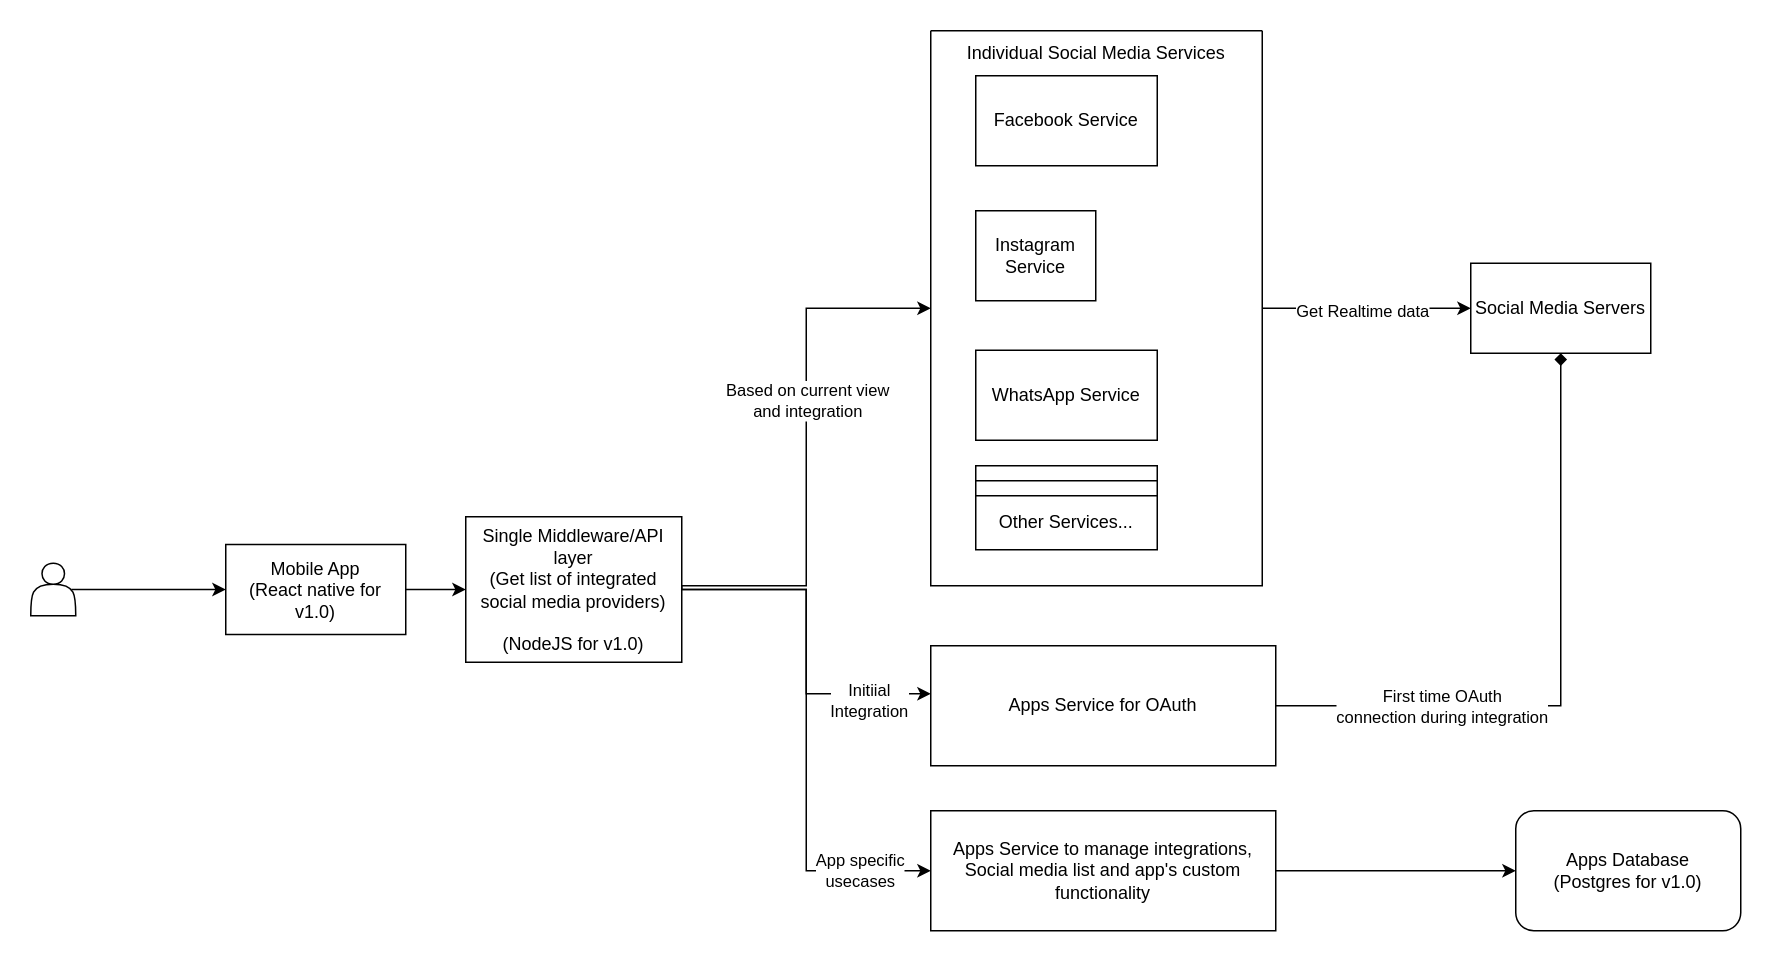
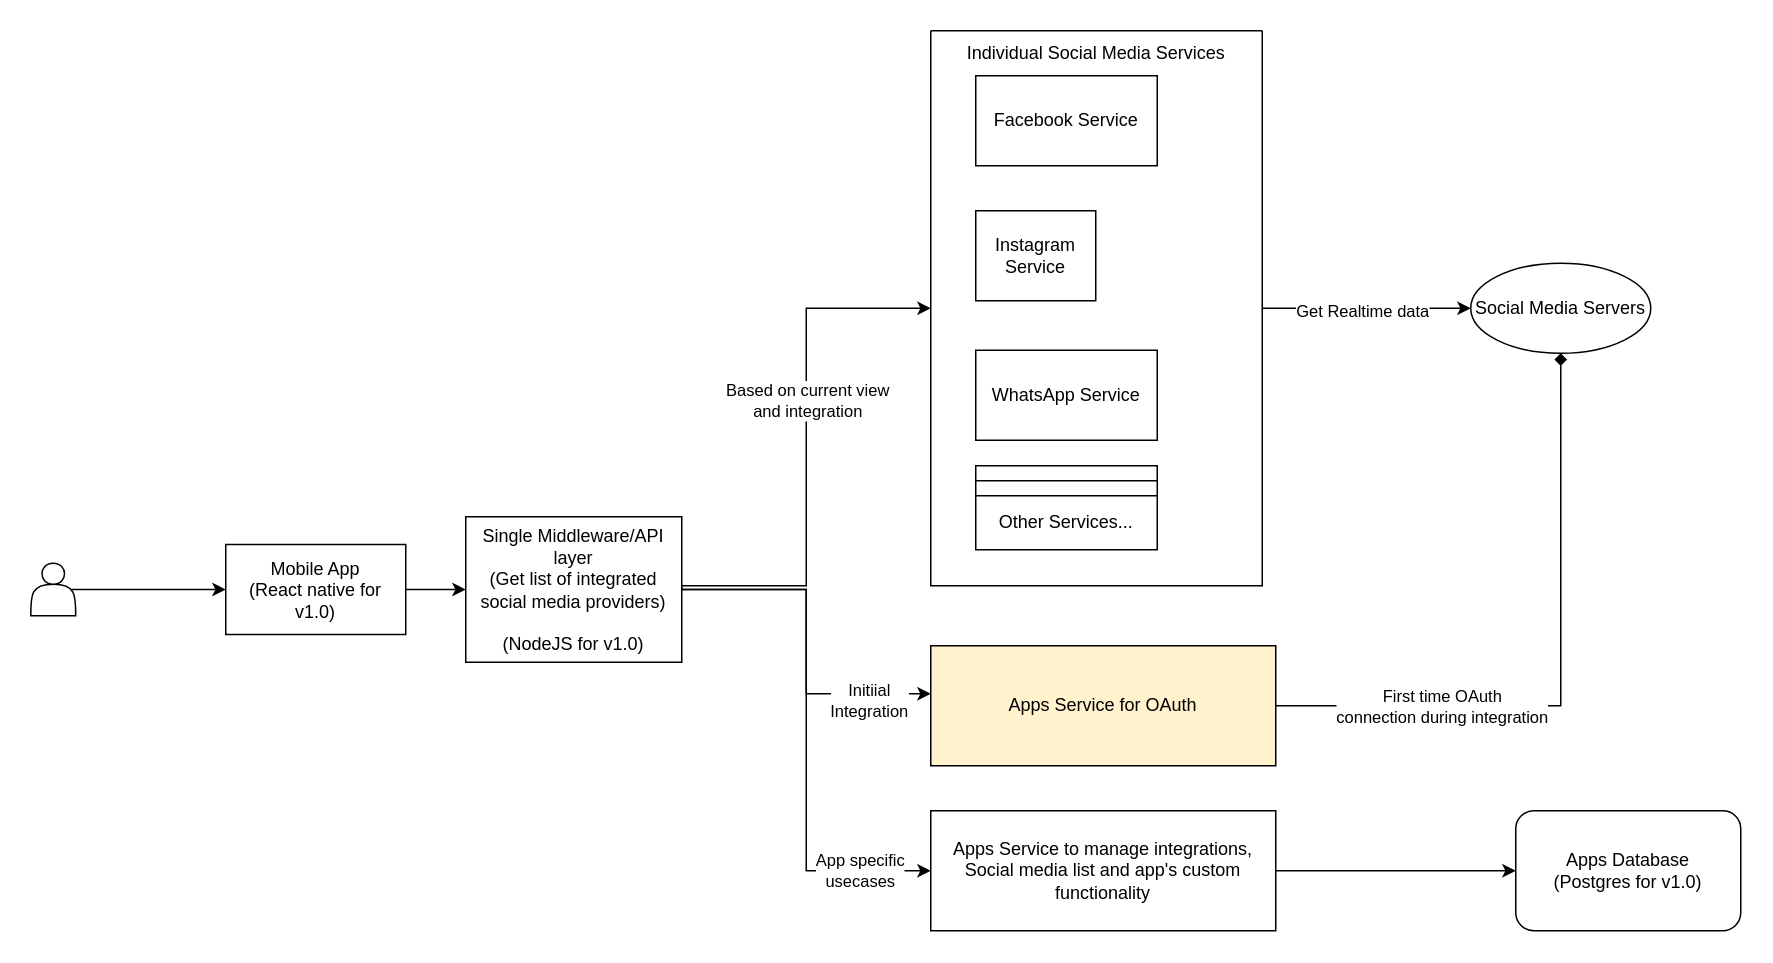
node "Social Media Servers": shape rectangle -> ellipse
node "Apps Service for OAuth": fillcolor #ffffff -> #fff2cc
